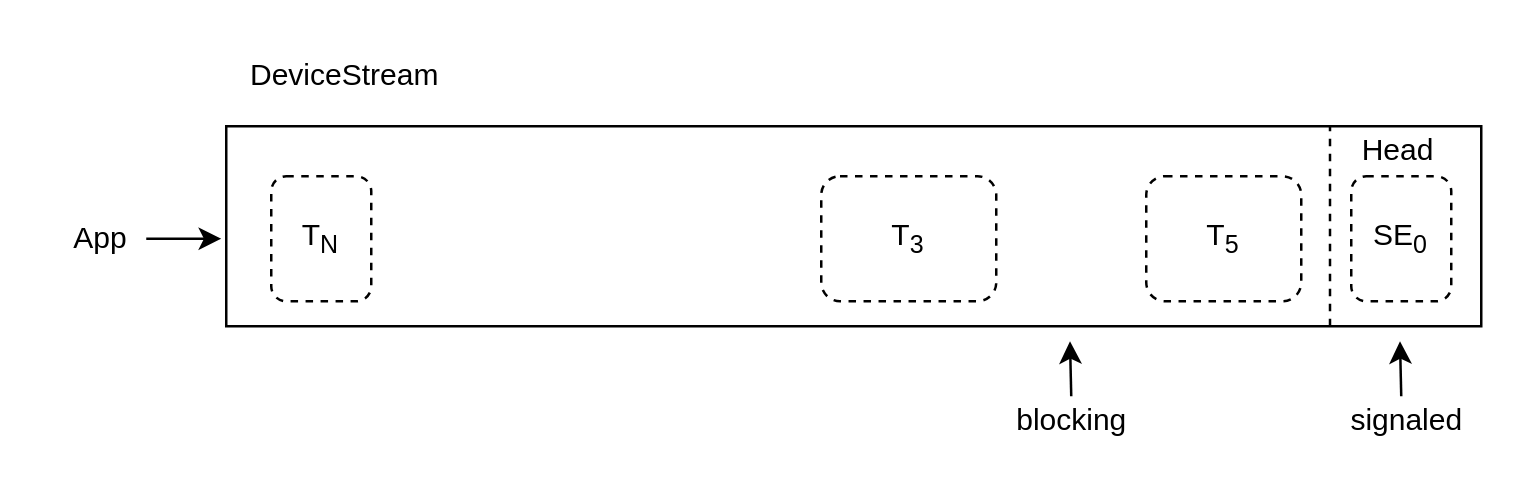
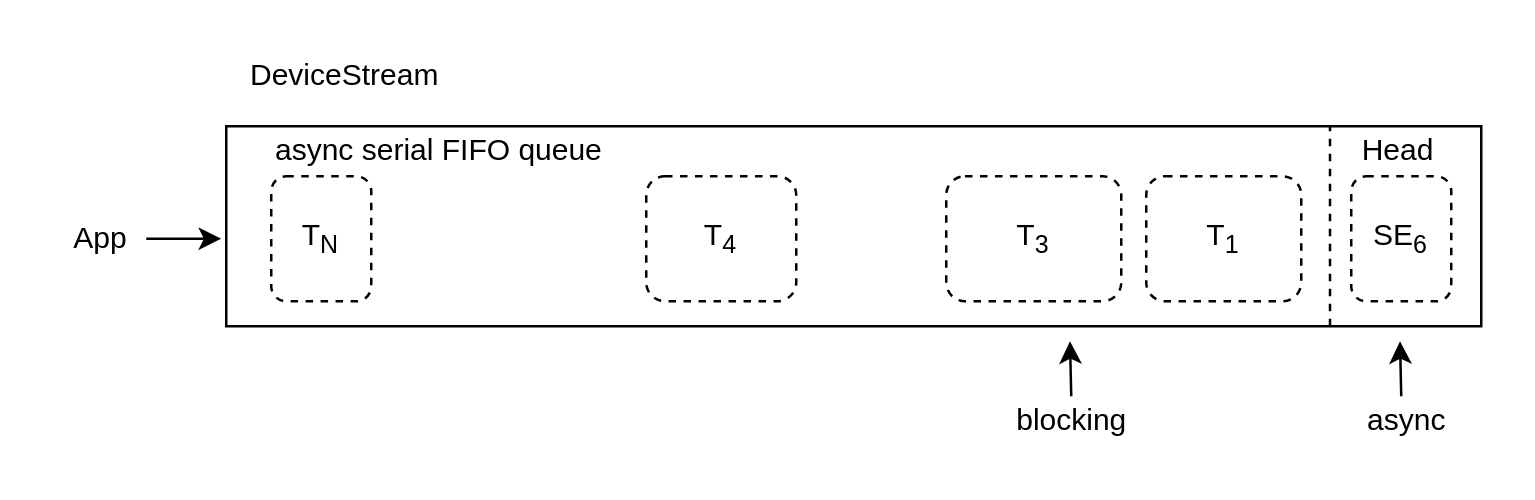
node "async serial FIFO queue": added
node "T4": added
node "T3": moved (909, 239) -> (1034, 239)
node "T5": label "T5" -> "T1"
node "SE0": label "SE0" -> "SE6"
node "signaled": label "signaled" -> "async"
